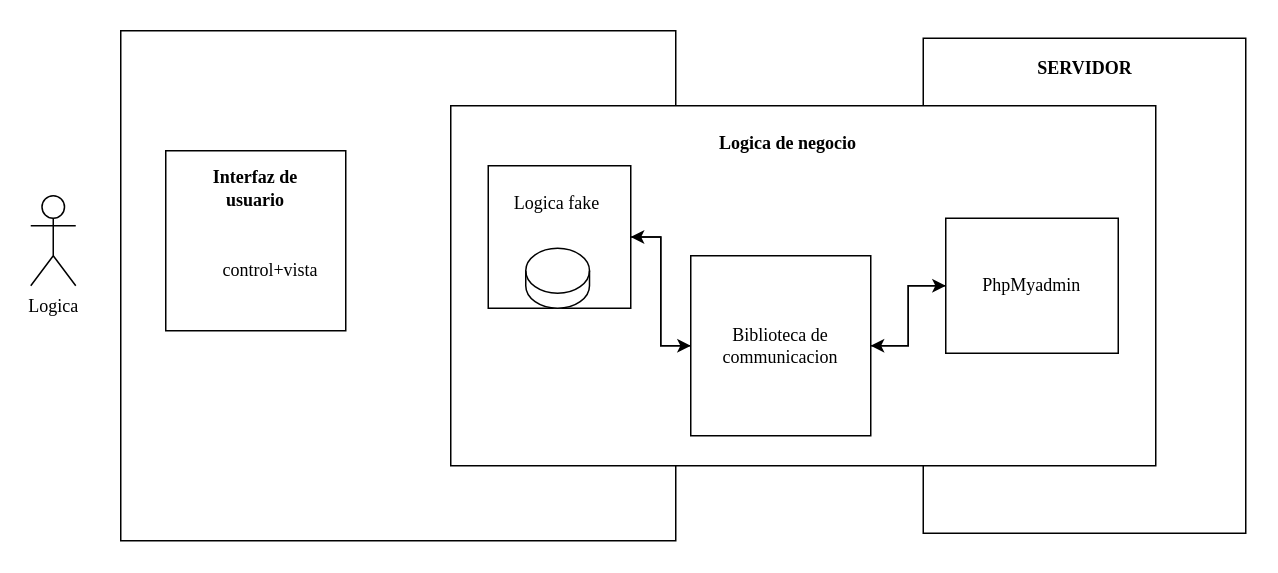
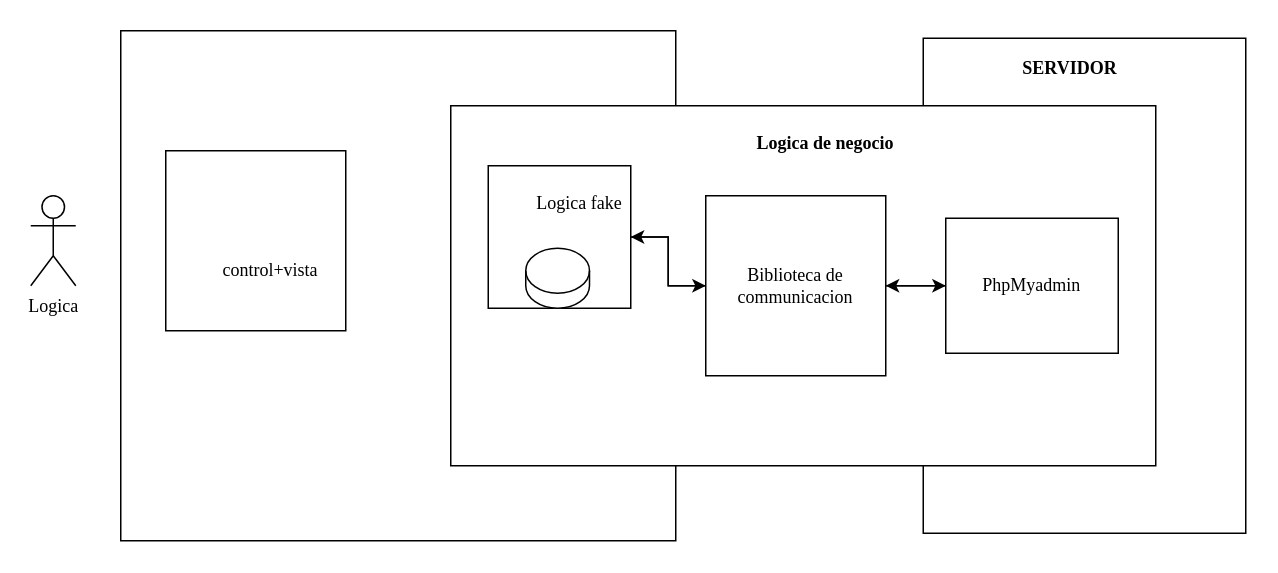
node "SERVIDOR": moved (1085, 68) -> (1070, 68)
node "Logica de negocio": moved (788, 143) -> (826, 143)
node "Interfaz de usuario": removed
node "Logica fake": moved (558, 203) -> (580, 203)
node "Biblioteca de communicacion": moved (781, 346) -> (796, 286)
